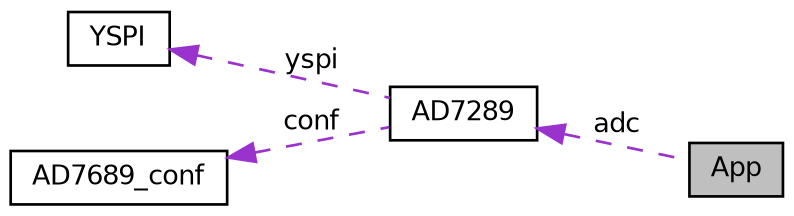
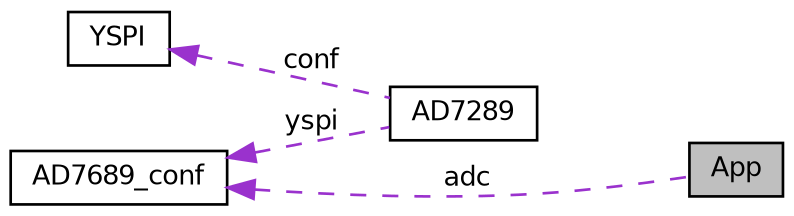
edge "AD7289" -> "YSPI": label " yspi" -> " conf"
edge "AD7289" -> "AD7689_conf": label " conf" -> " yspi"
edge "App" -> "AD7289": now "App" -> "AD7689_conf"
